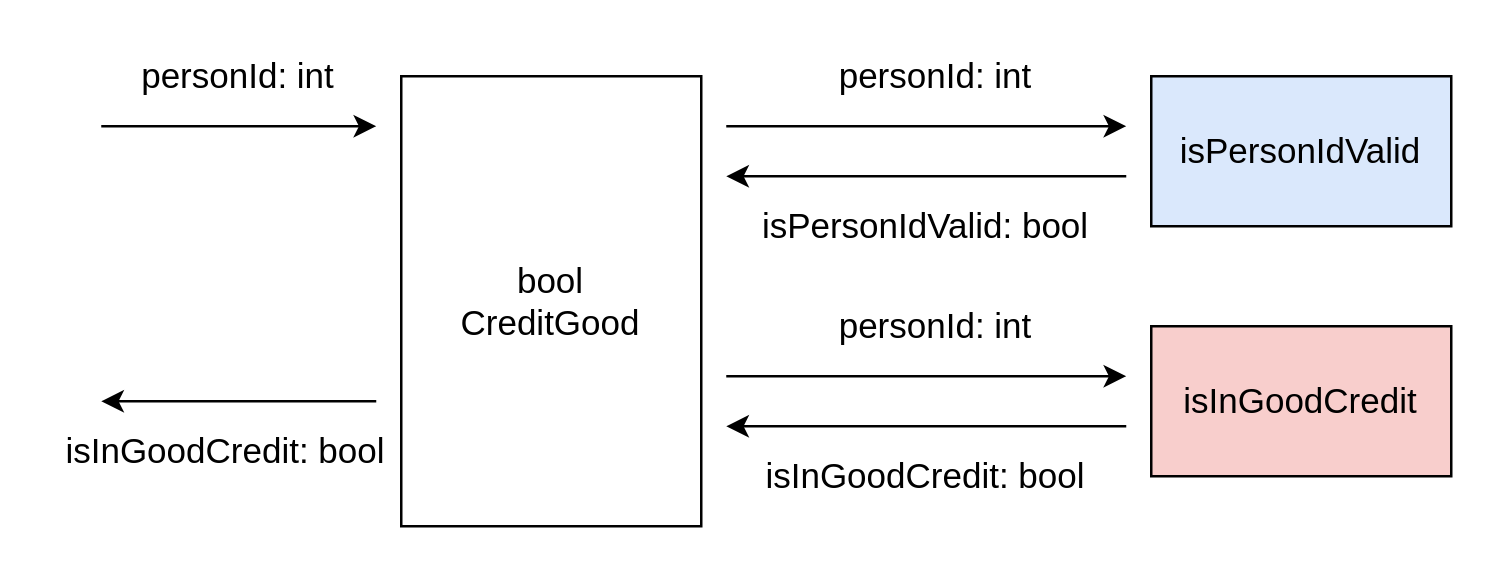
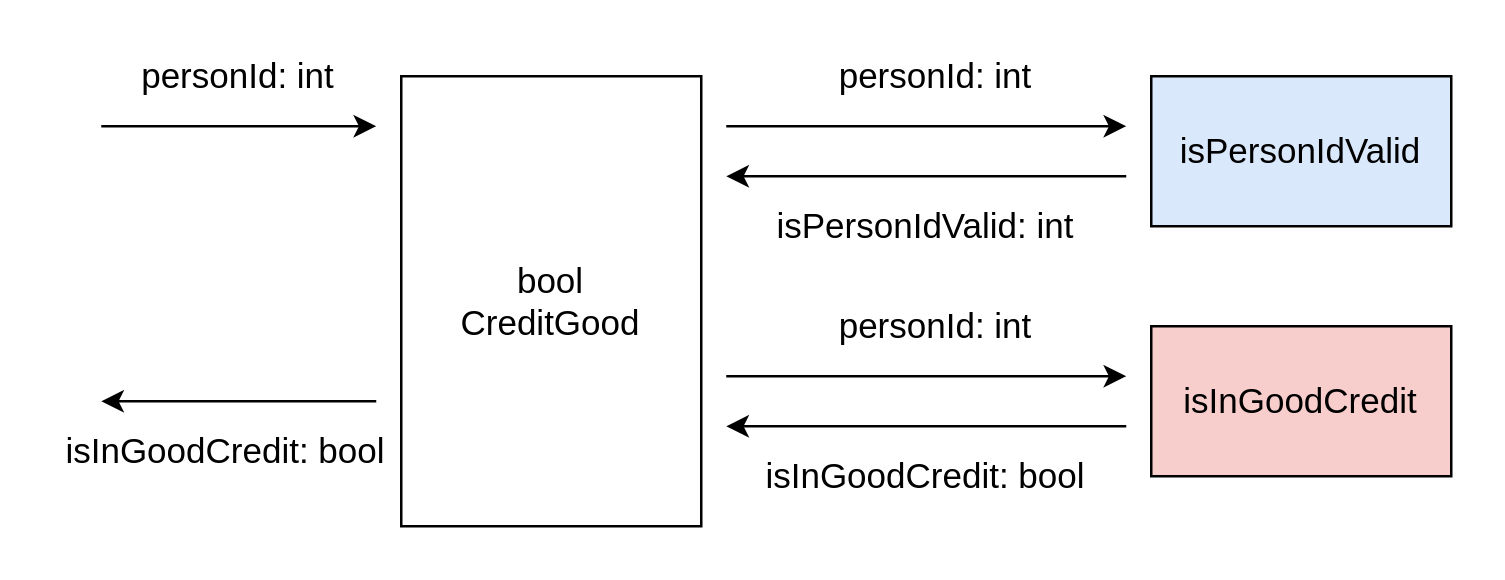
node "isPersonIdValid: bool": label "isPersonIdValid: bool" -> "isPersonIdValid: int"
